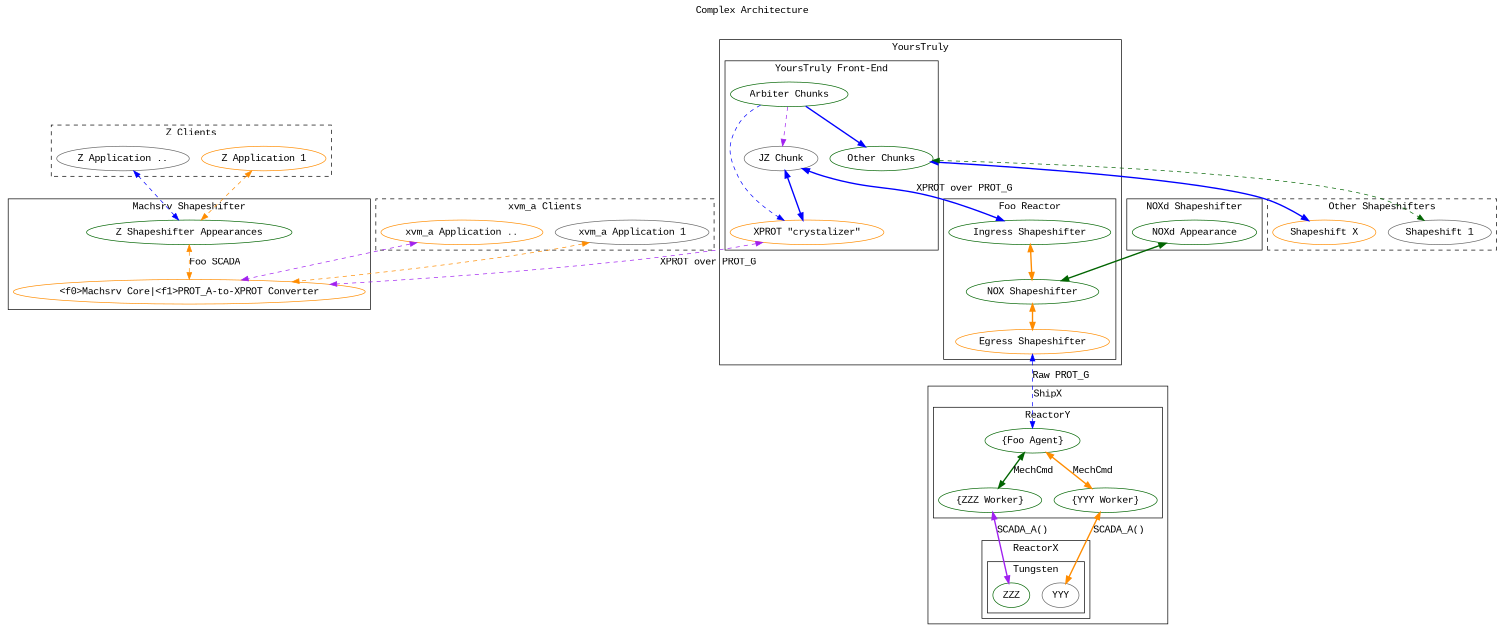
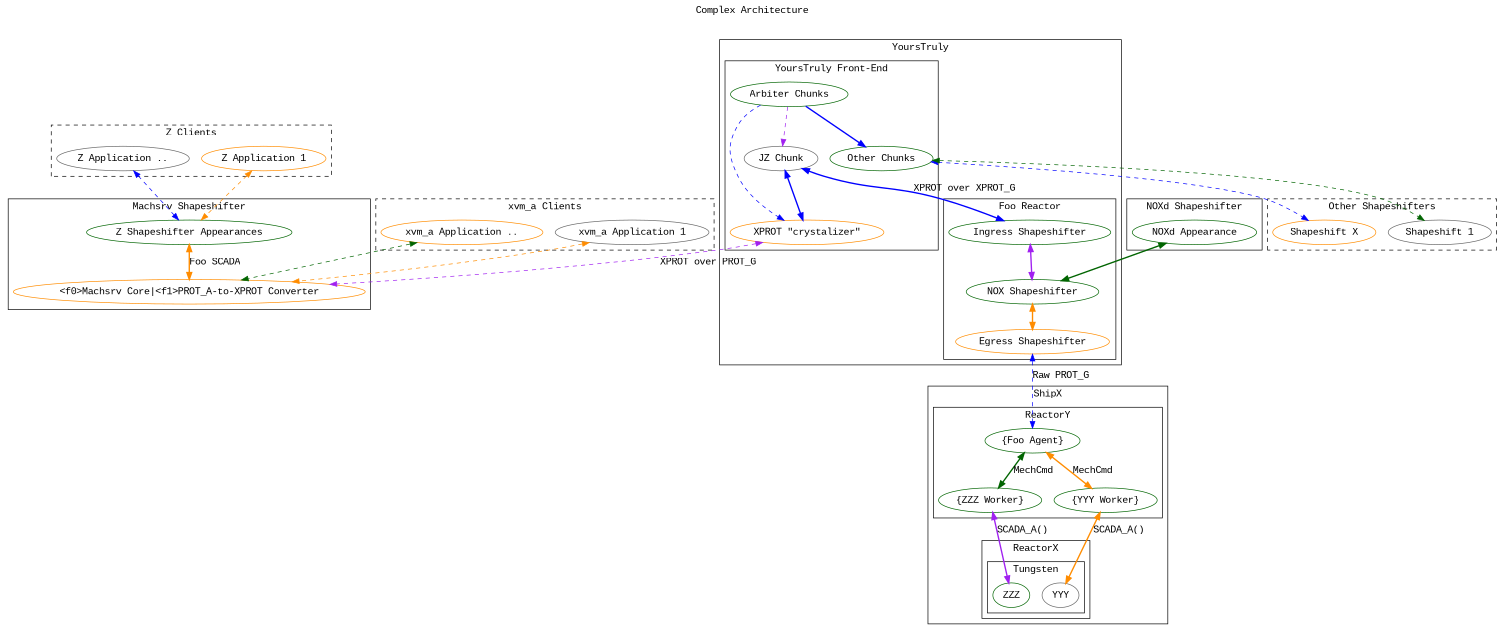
edge "Other Chunks" -- "Shapeshift X": style bold -> dashed
edge "JZ Chunk" -- "Ingress Shapeshifter": label "XPROT over PROT_G" -> "XPROT over XPROT_G"
edge "xvm_a Application .." -- "<f0>Machsrv Core|<f1>PROT_A-to-XPROT Converter": color purple -> darkgreen
edge "Z Shapeshifter Appearances" -- "<f0>Machsrv Core|<f1>PROT_A-to-XPROT Converter": style dashed -> bold
edge "Ingress Shapeshifter" -- "NOX Shapeshifter": color darkorange -> purple
